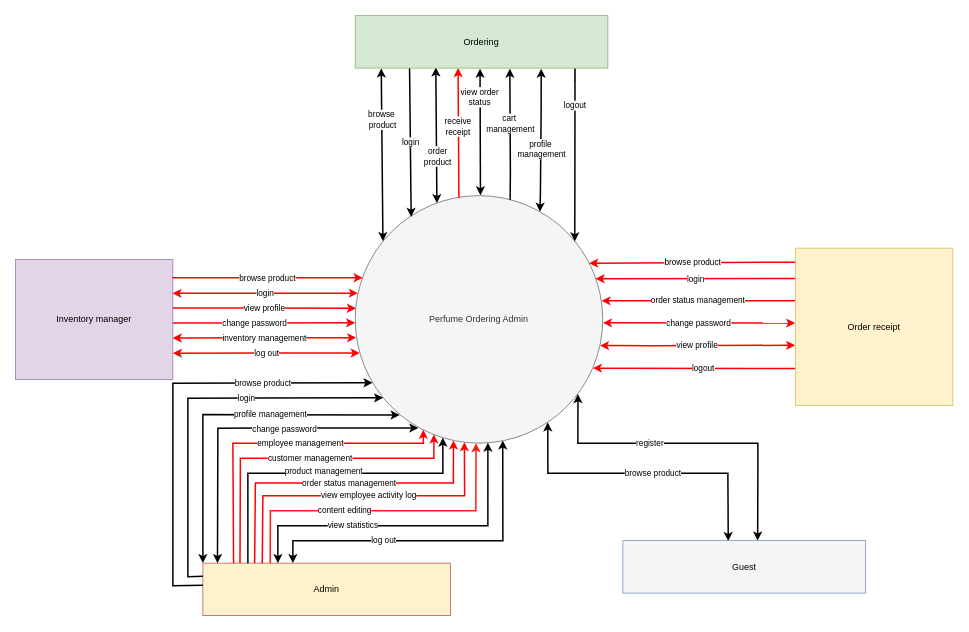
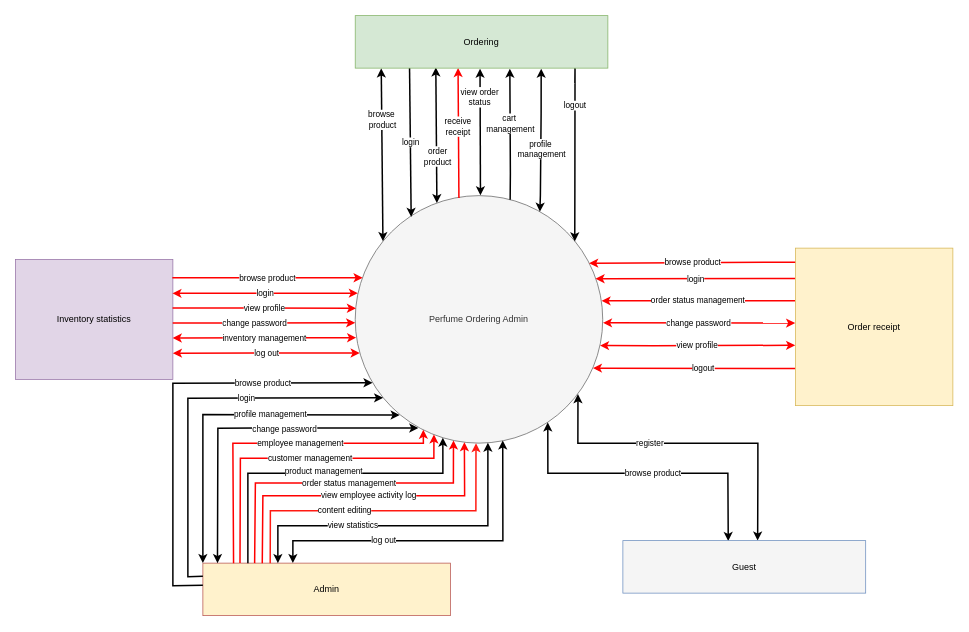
node "Inventory manager": label "Inventory manager" -> "Inventory statistics"
